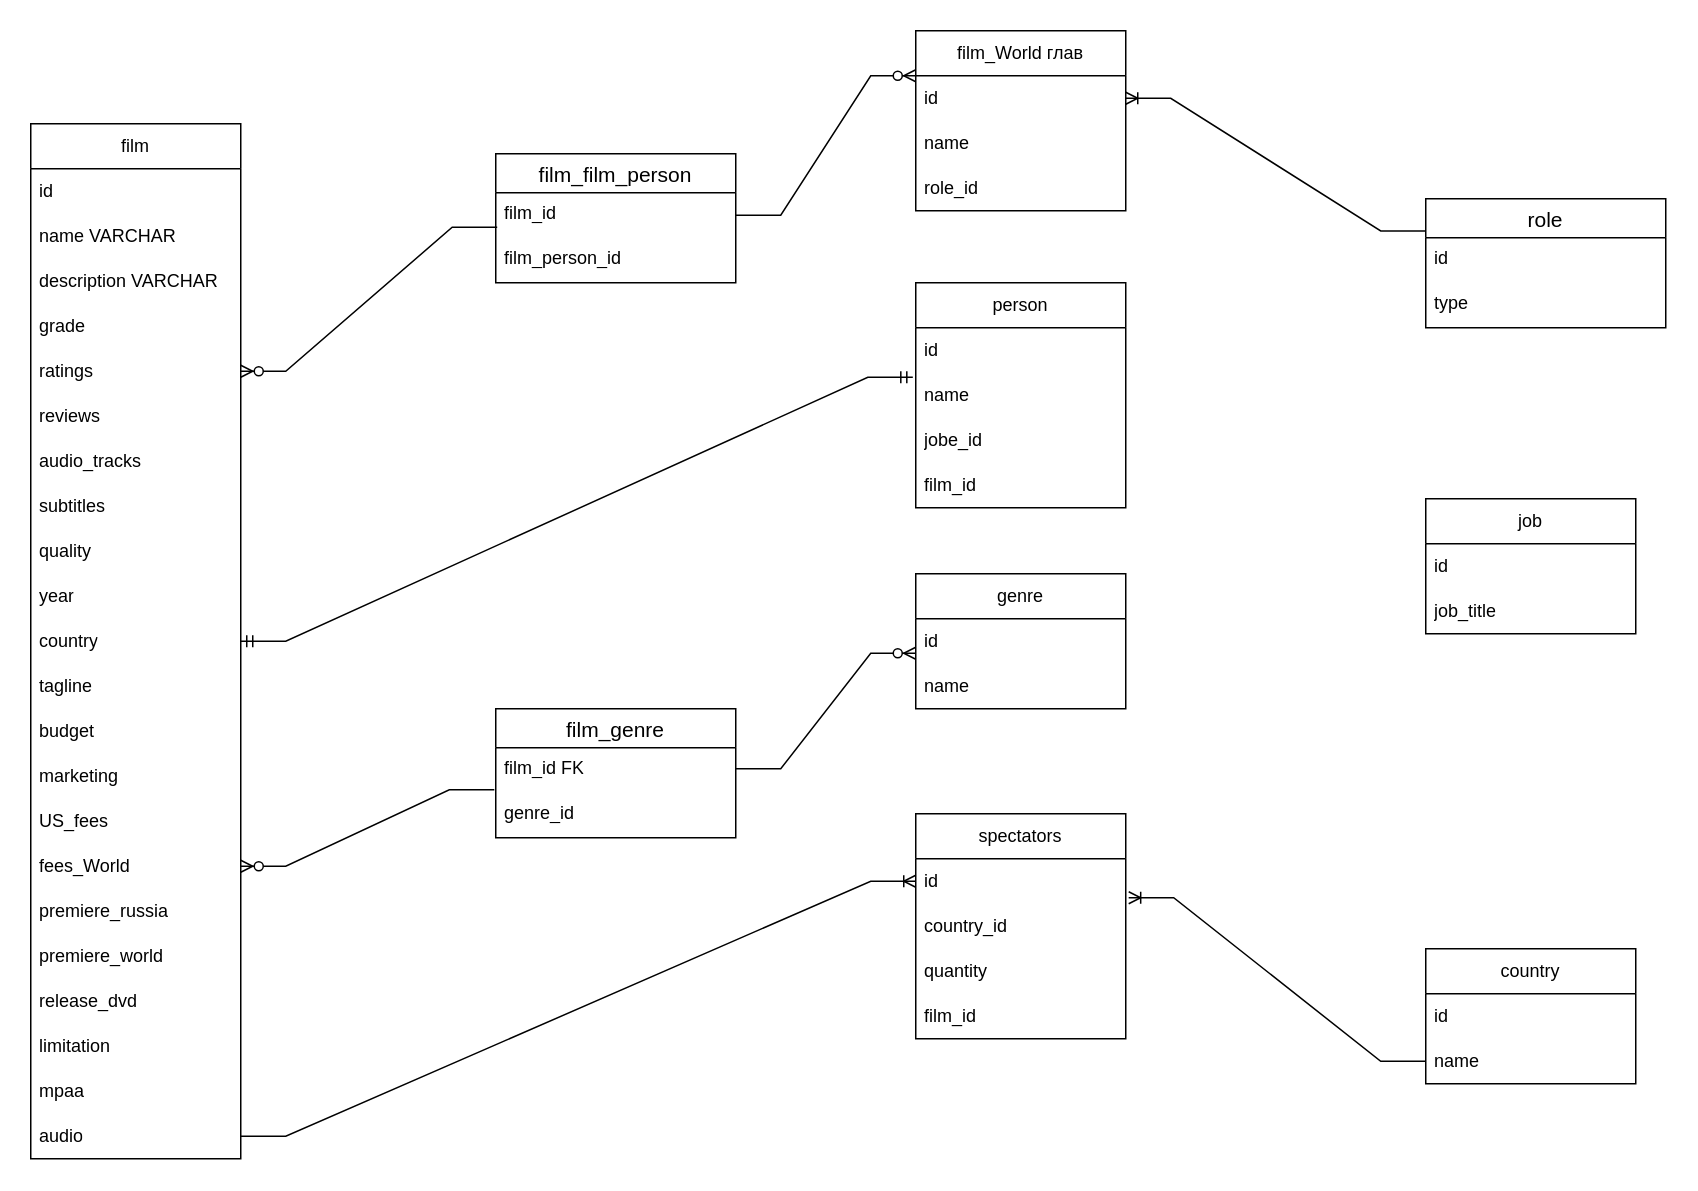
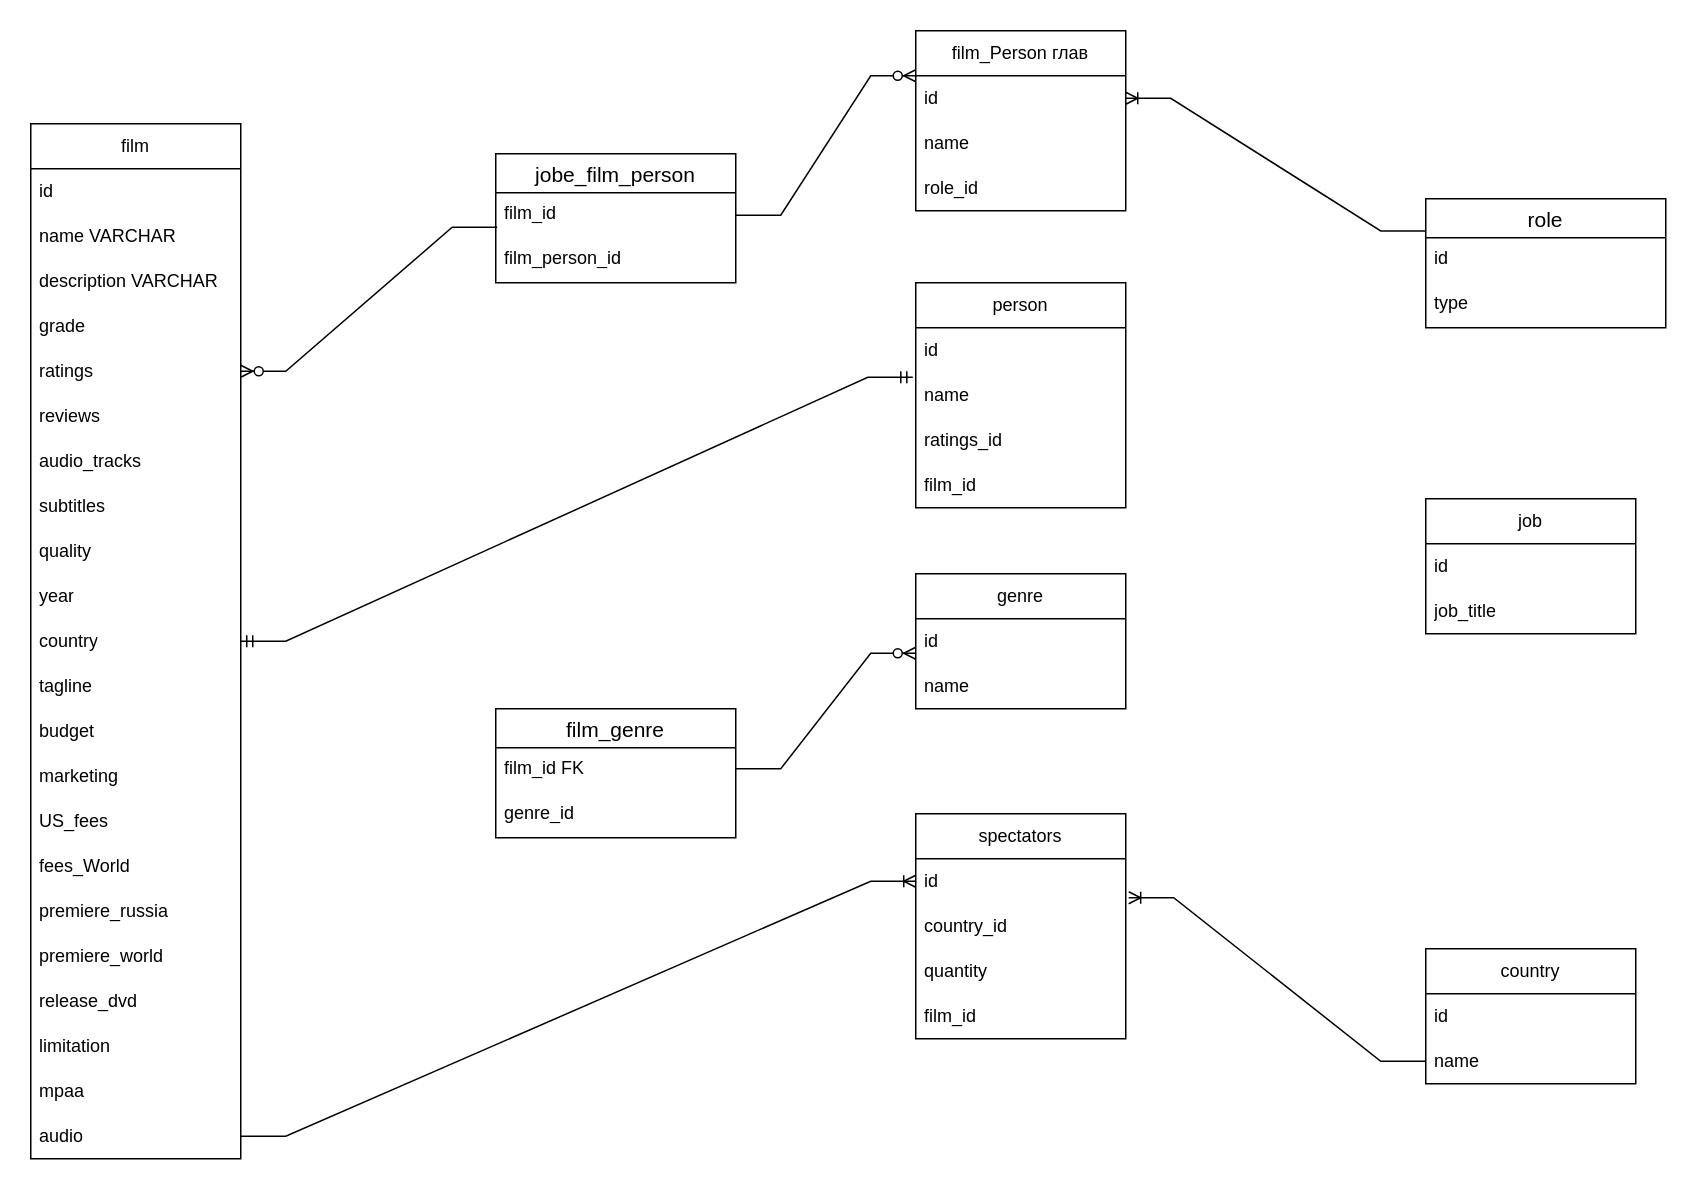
node "film_World глав": label "film_World глав" -> "film_Person глав"
node "film_film_person": label "film_film_person" -> "jobe_film_person"
node "jobe_id": label "jobe_id" -> "ratings_id"
edge "genre_id" -> "fees_World": removed
